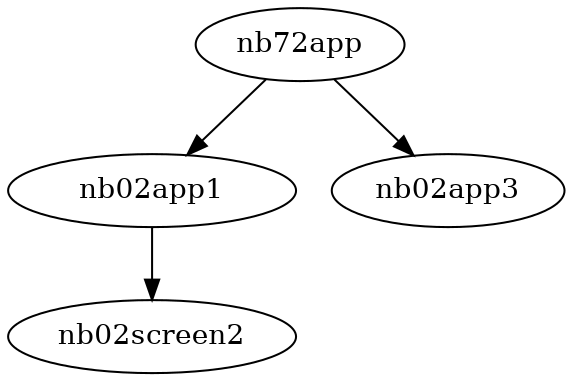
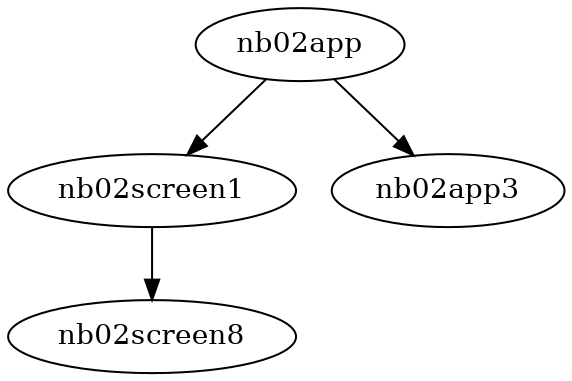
node "nb72app": label "nb72app" -> "nb02app"
node "nb02app1": label "nb02app1" -> "nb02screen1"
node "nb02screen2": label "nb02screen2" -> "nb02screen8"
